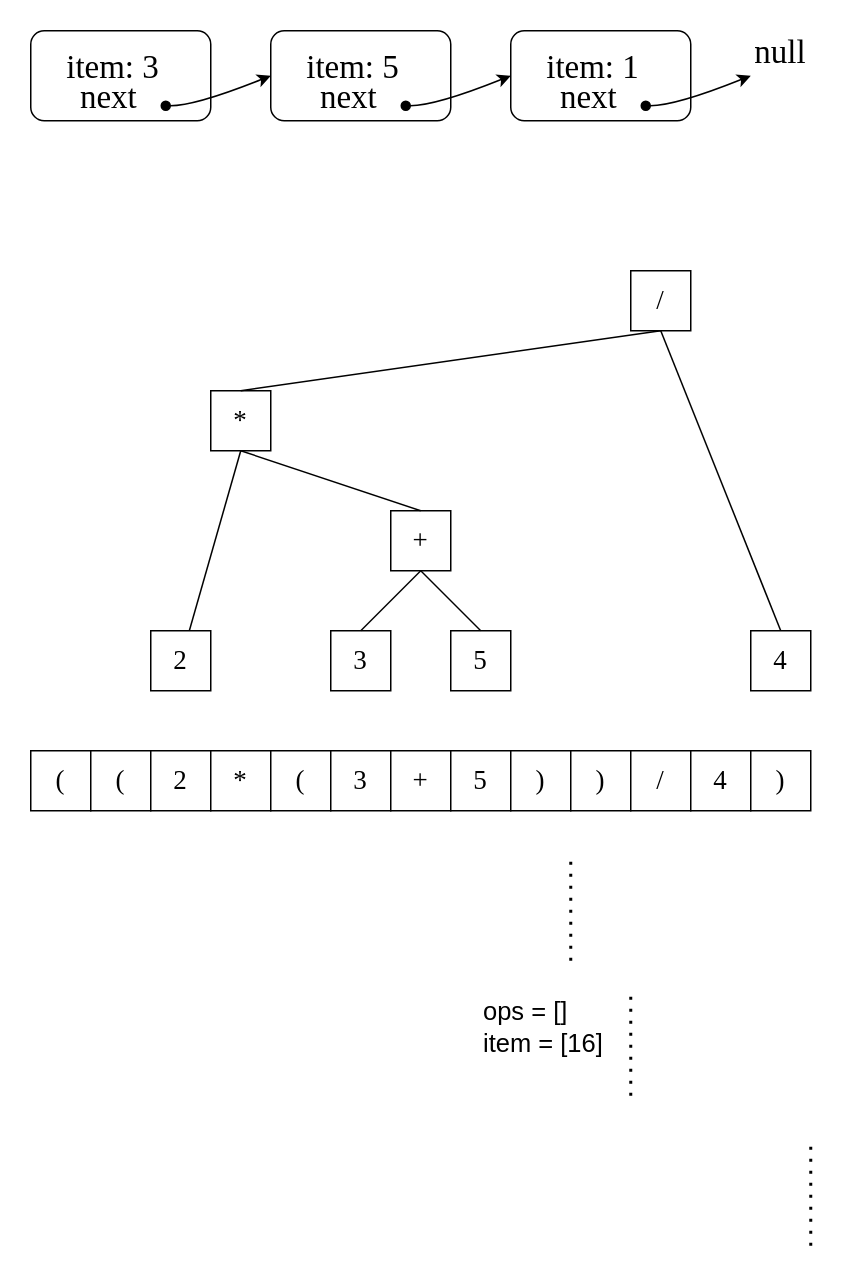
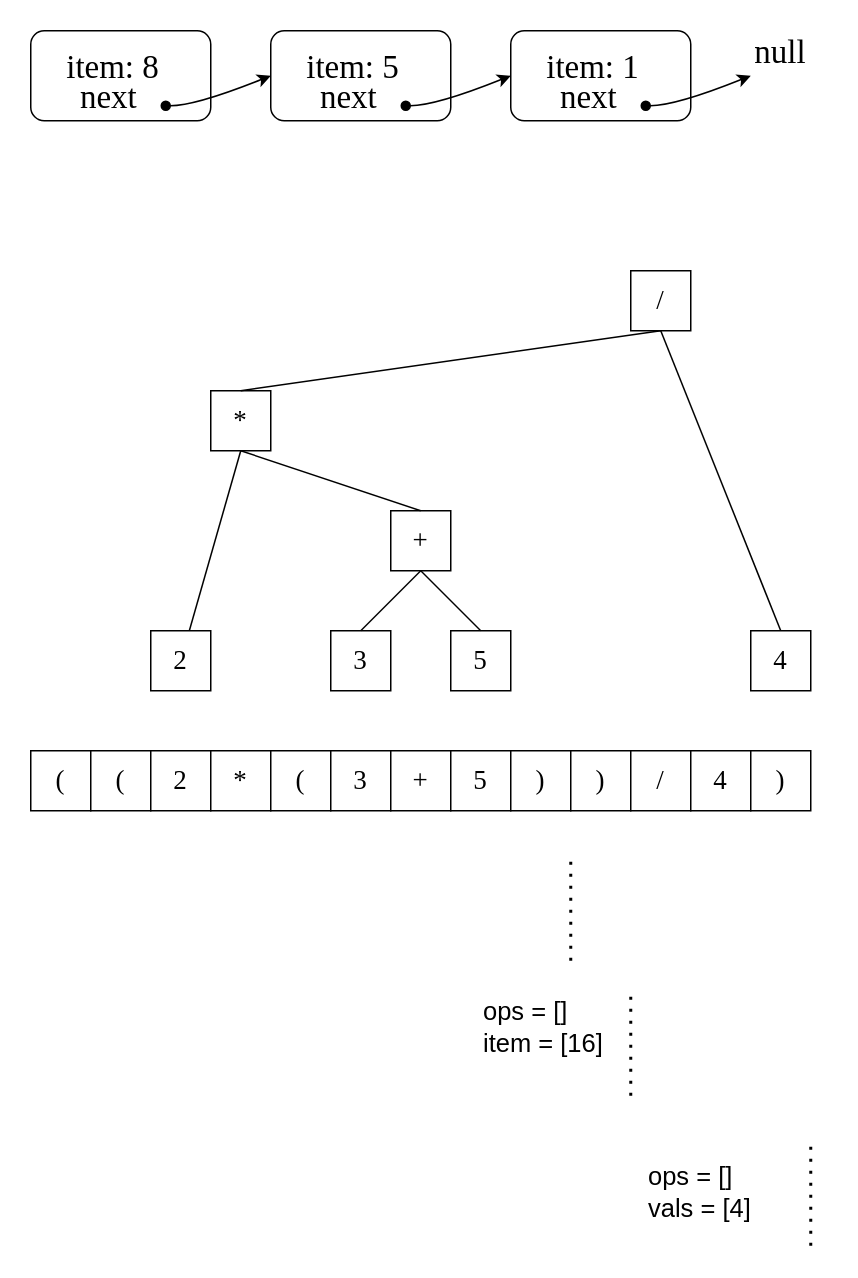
node "item: 3": label "item: 3" -> "item: 8"
node "ops = []vals = [4]": added
